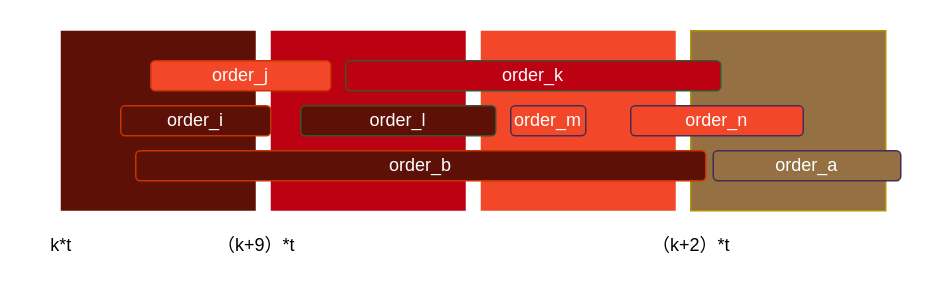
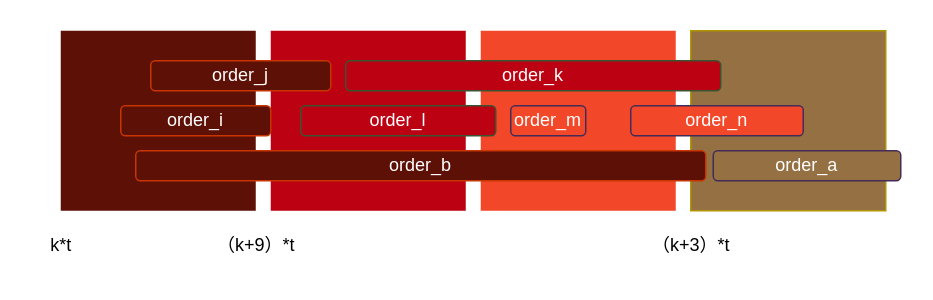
node "order_j": fillcolor #f24729 -> #5d1006
node "order_l": fillcolor #5d1006 -> #bc0112
node "（k+2）*t": label "（k+2）*t" -> "（k+3）*t"
